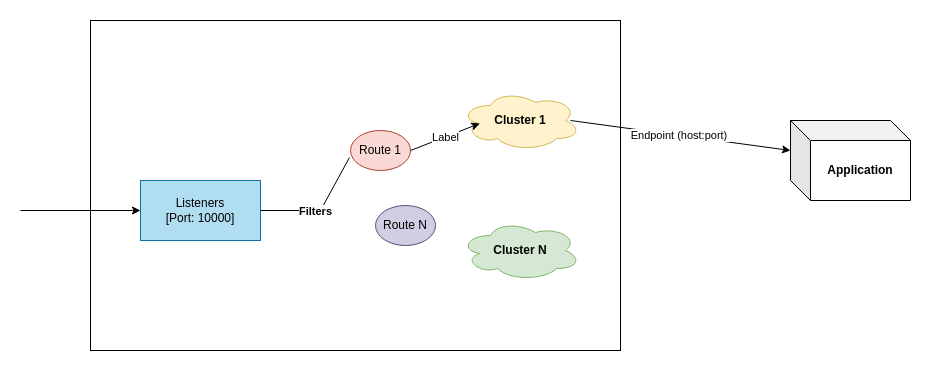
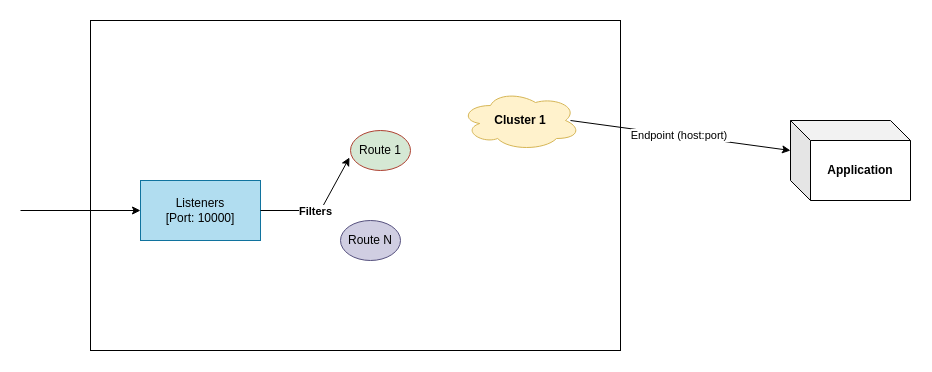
edge "Route 1" -> "Cluster 1": removed, label "Label"
node "Route 1": fillcolor #fad9d5 -> #d5e8d4
edge "Route 1" -- "Listeners [Port: 10000]": arrowhead none -> classic
node "Route N": moved (406, 226) -> (371, 241)
node "Cluster N": removed
